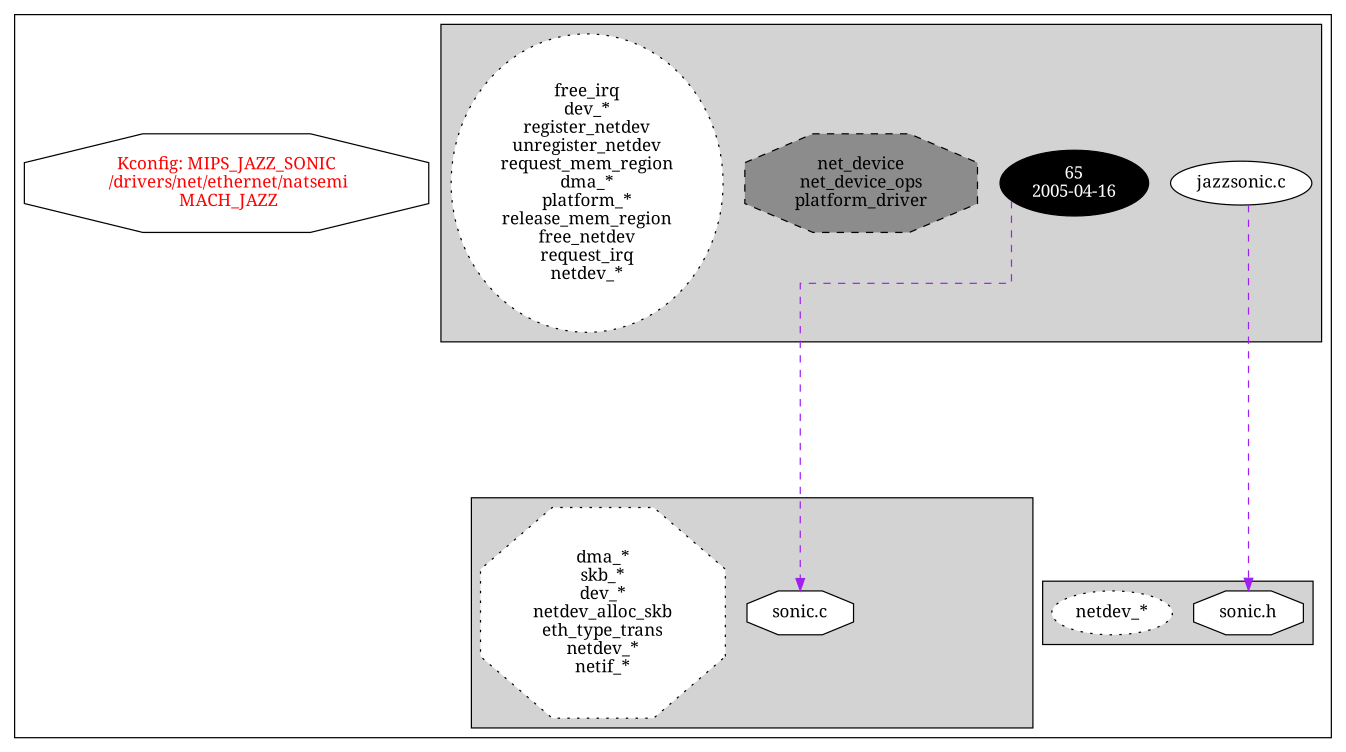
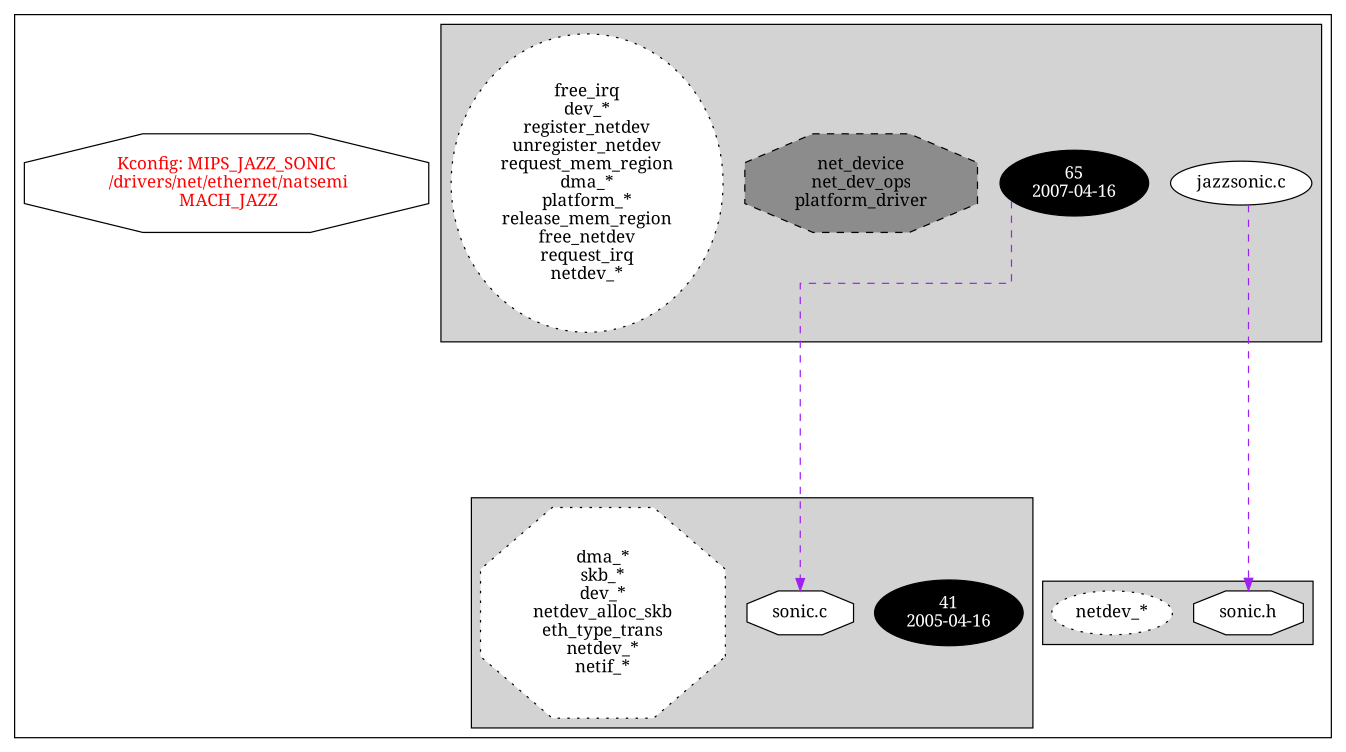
node "net_device net_device_ops platform_driver": label "net_device net_device_ops platform_driver" -> "net_device net_dev_ops platform_driver"
node "65 2005-04-16": label "65 2005-04-16" -> "65 2007-04-16"
node "41 2005-04-16": added
